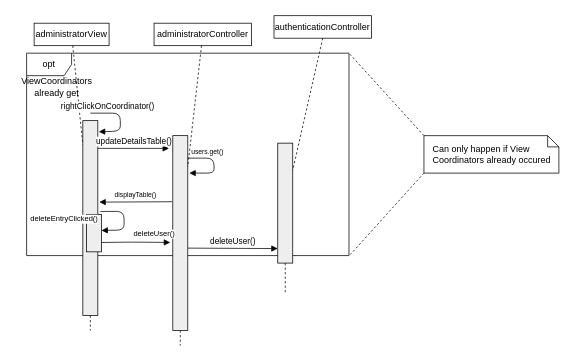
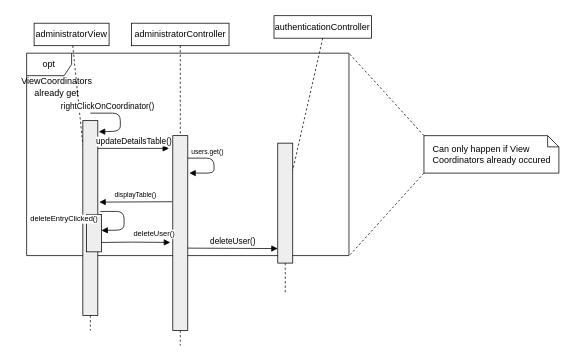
node "administratorController": moved (203, 34) -> (180, 34)
